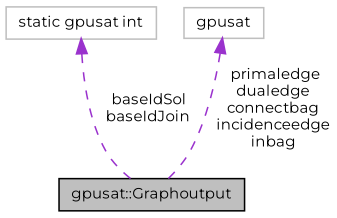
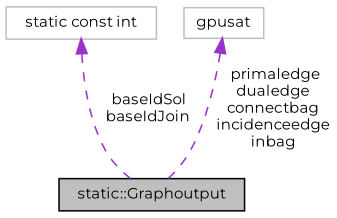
node "static gpusat int": label "static gpusat int" -> "static const int"
node "gpusat::Graphoutput": label "gpusat::Graphoutput" -> "static::Graphoutput"
